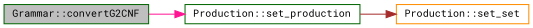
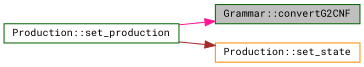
edge "Grammar::convertG2CNF" -> "Production::set_production": reversed
node "Production::set_set": label "Production::set_set" -> "Production::set_state"
